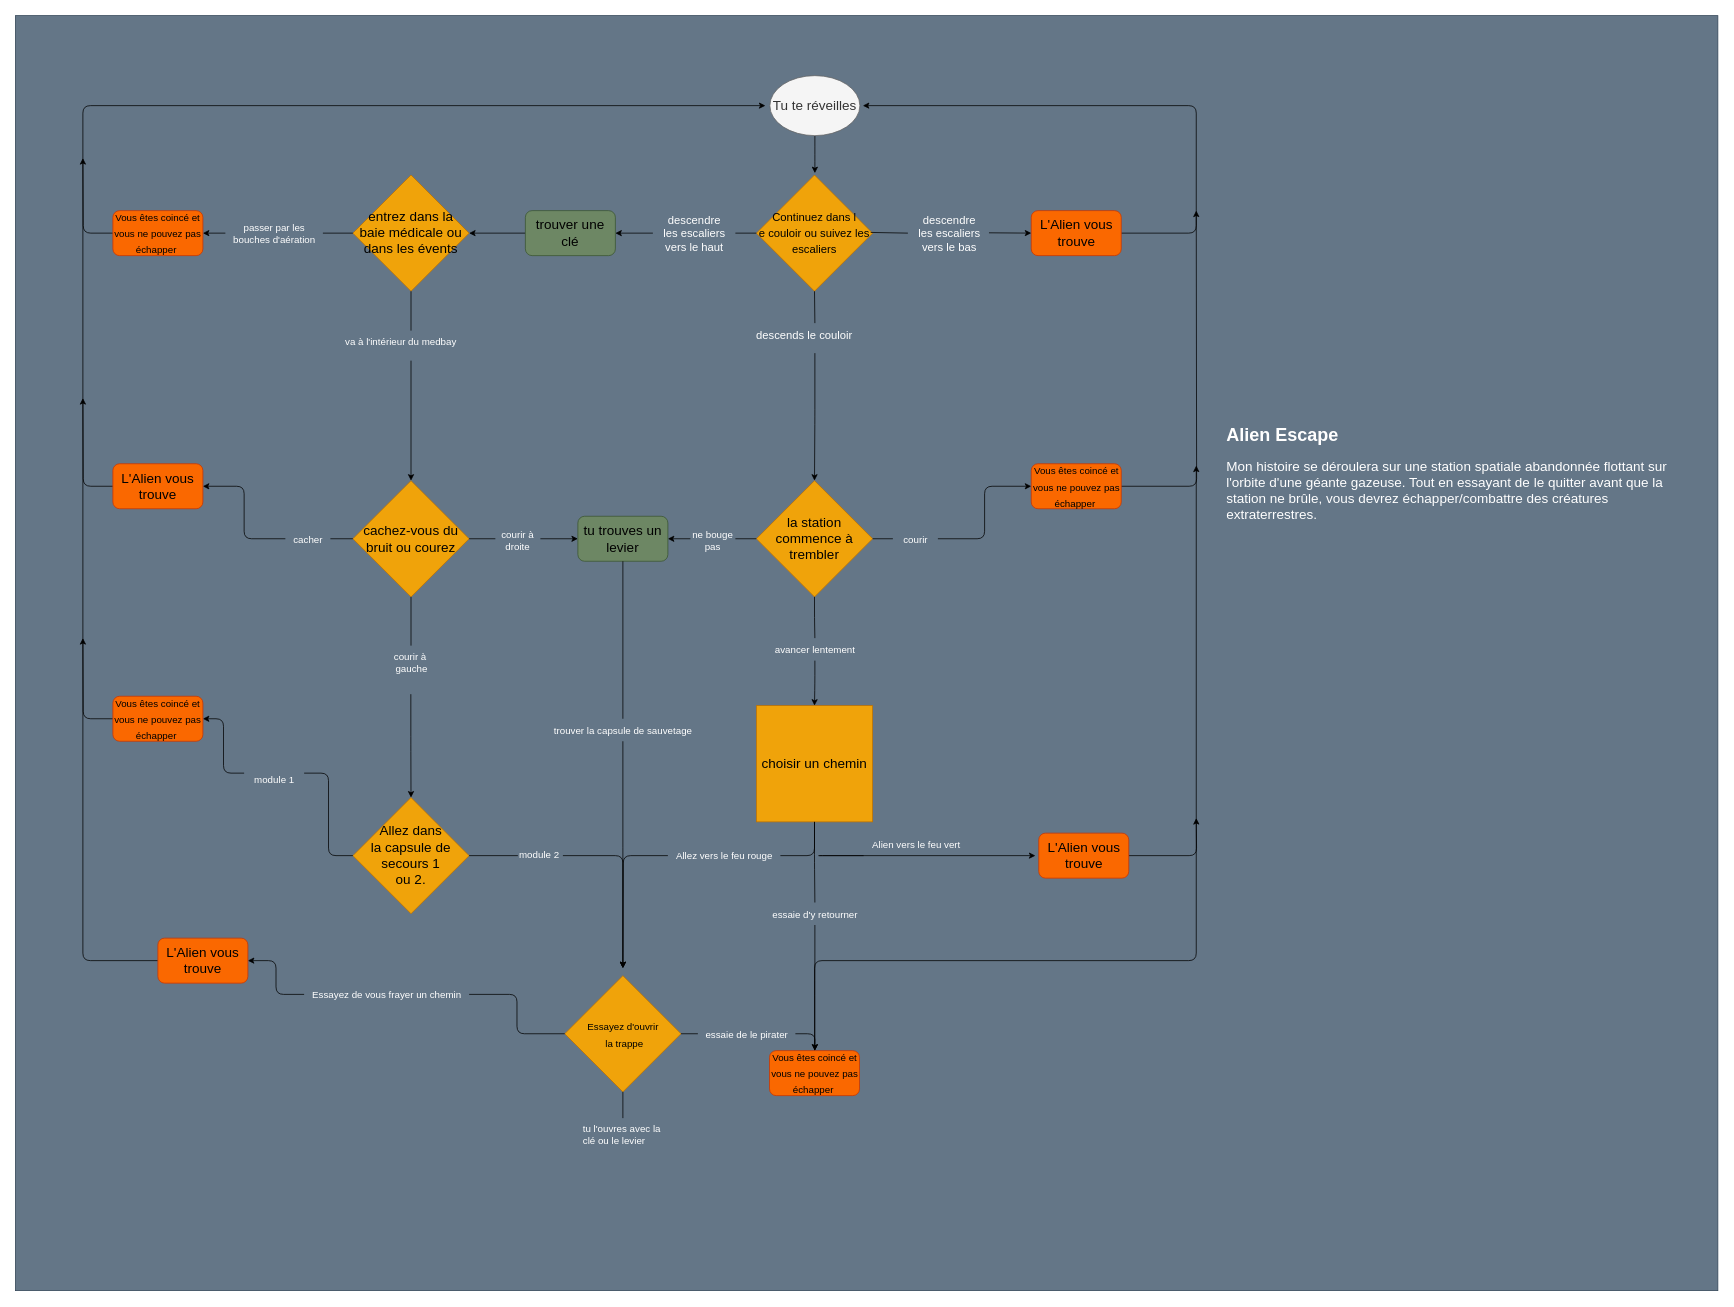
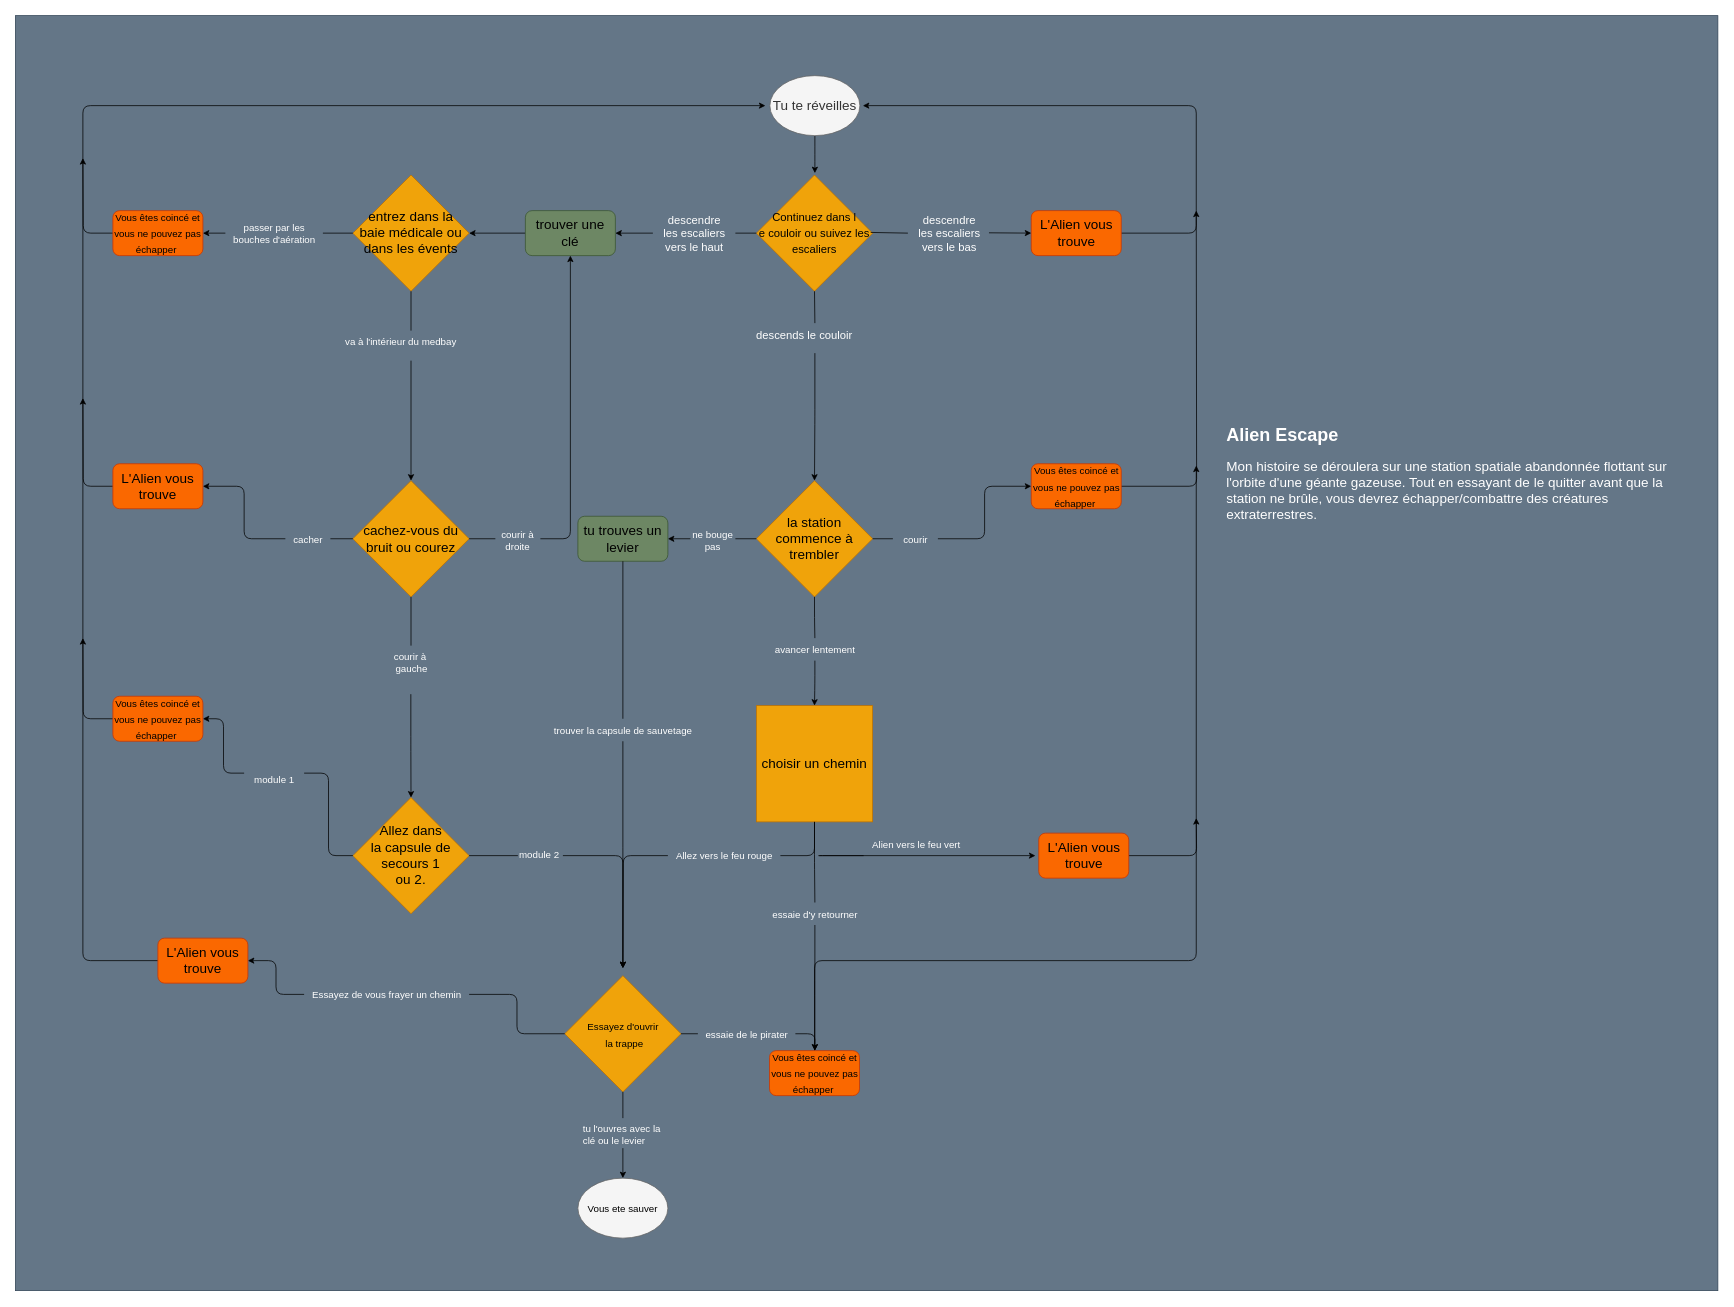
edge "courir à droite" -> "tu trouves un levier": now "courir à droite" -> "trouver une clé"
edge "tu l'ouvres avec la clé ou le levier" -> "Vous ete sauver": added
node "Vous ete sauver": added
